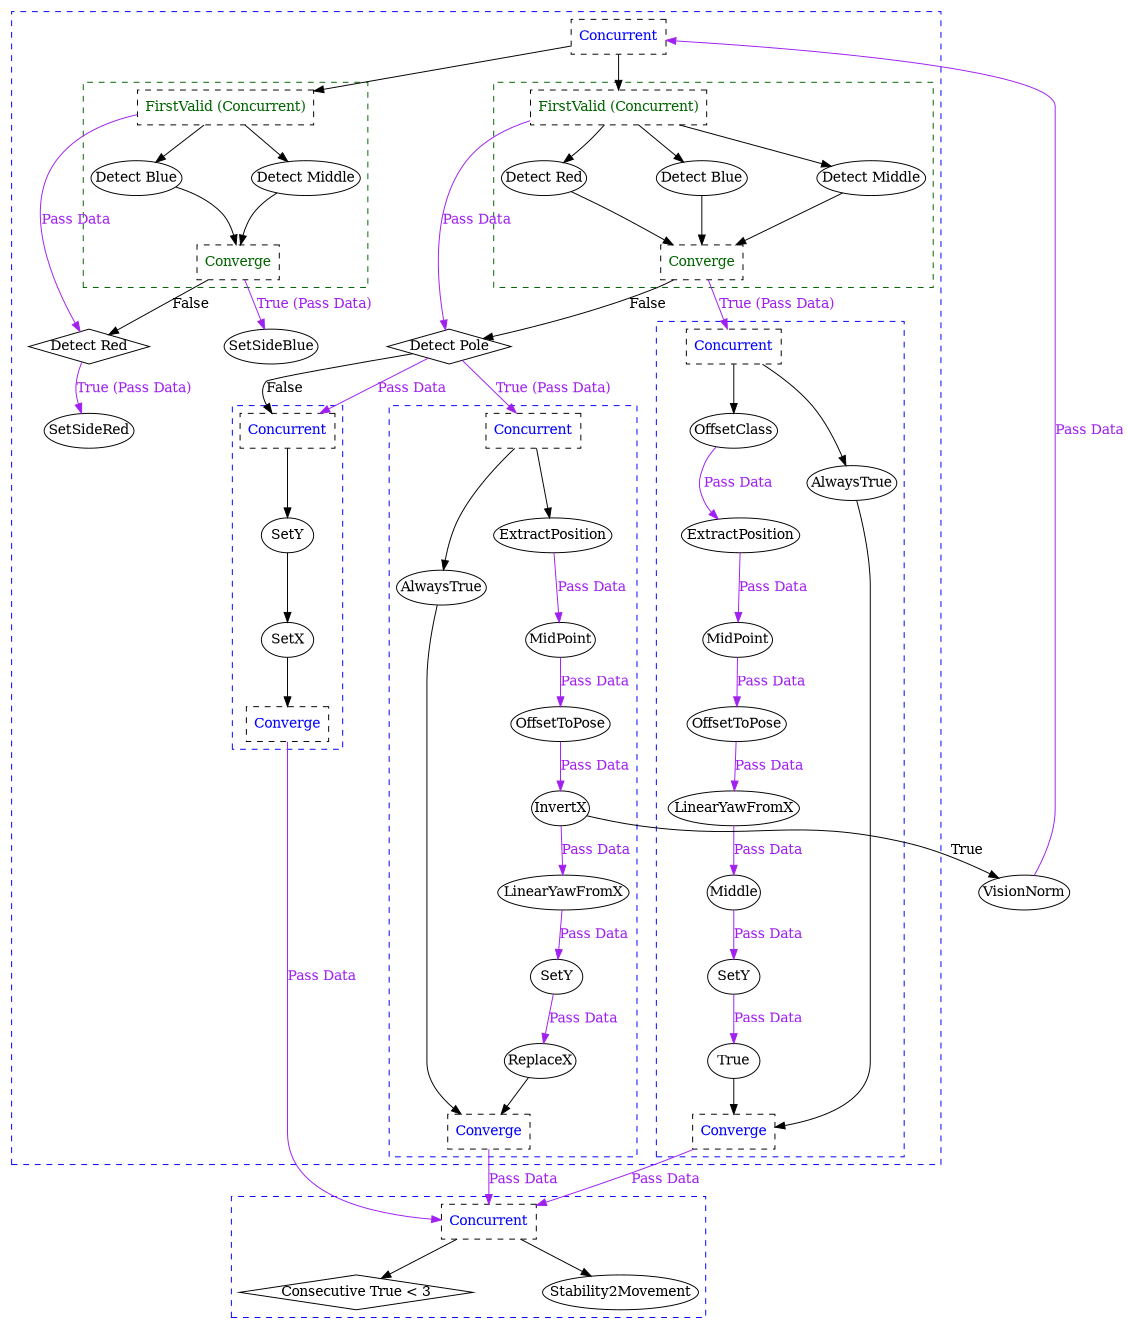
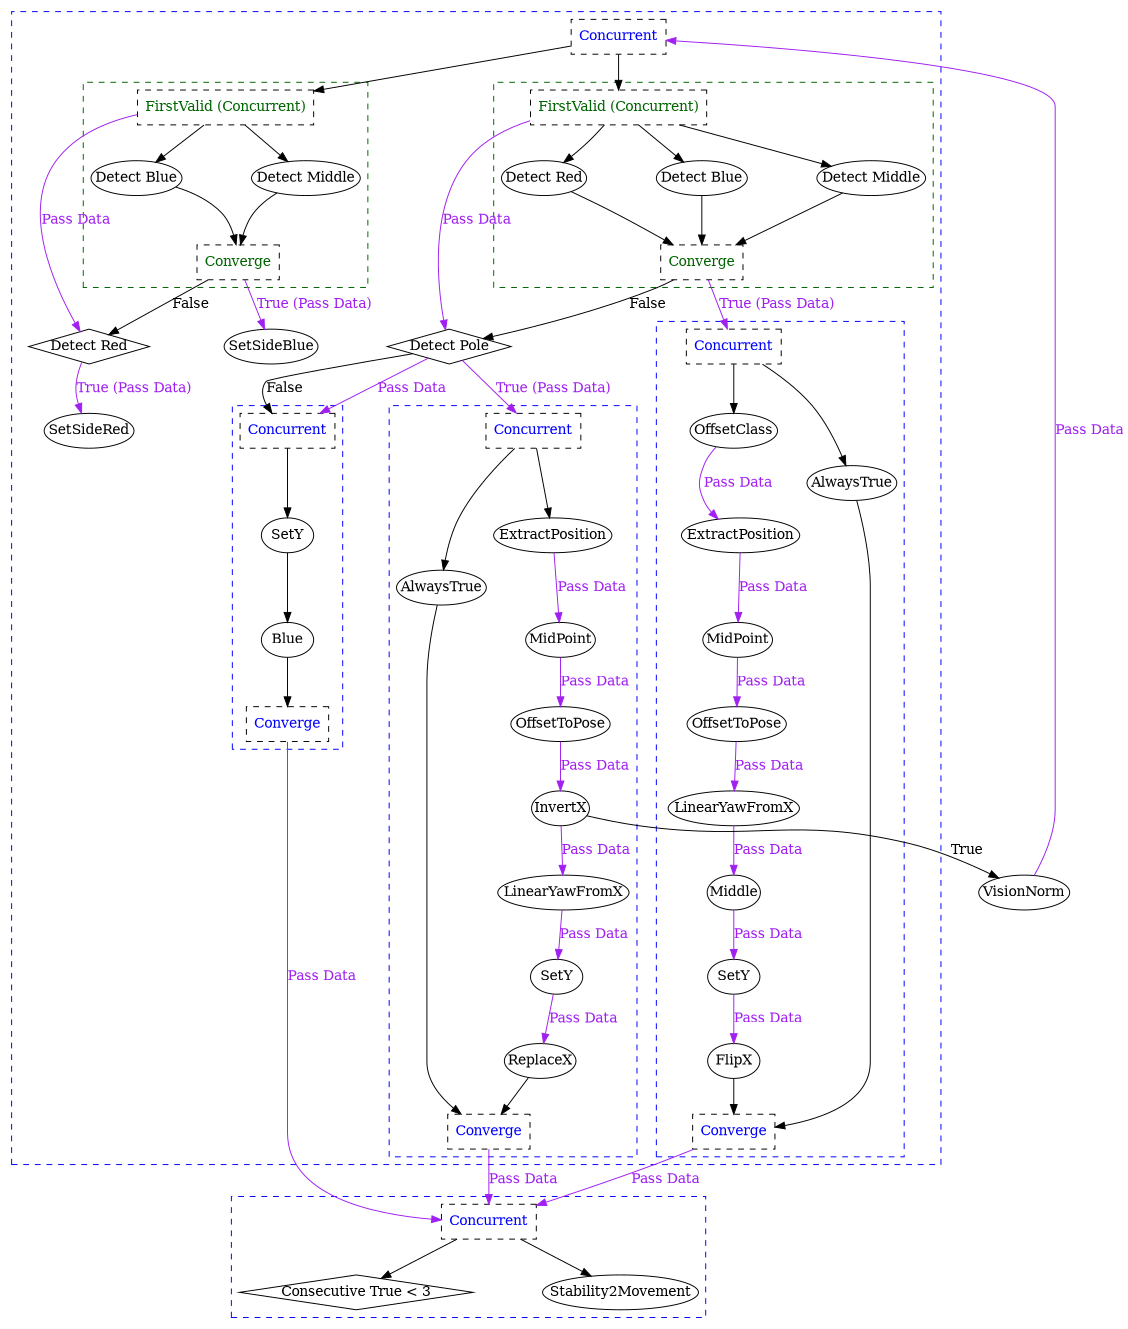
node "SetX": label "SetX" -> "Blue"
node "True": label "True" -> "FlipX"
